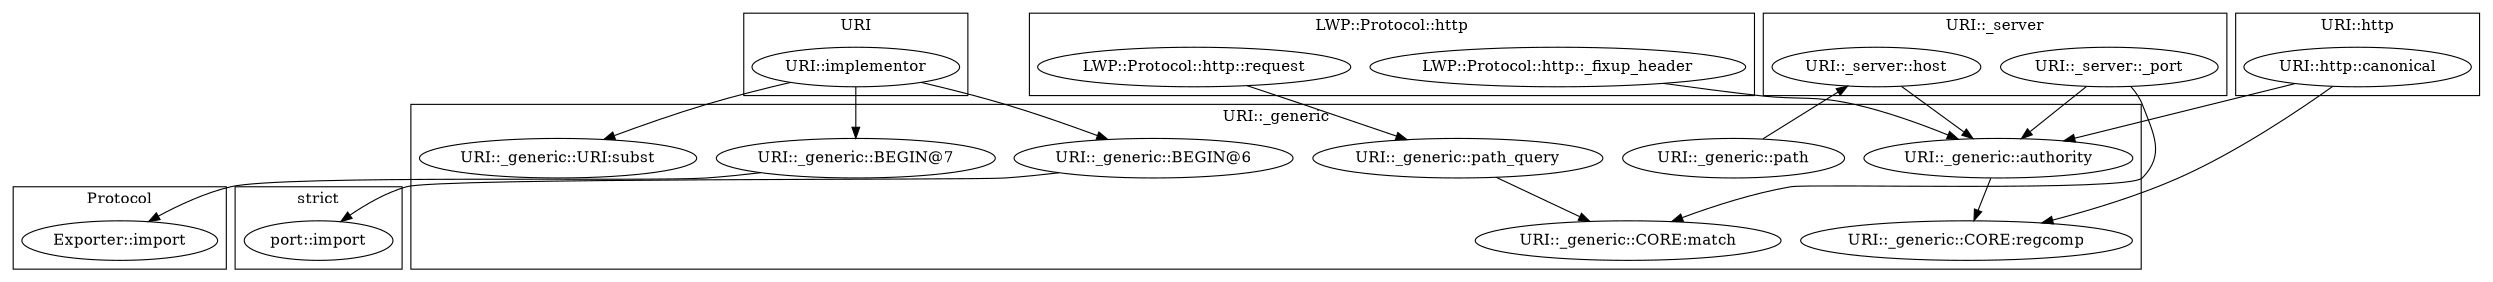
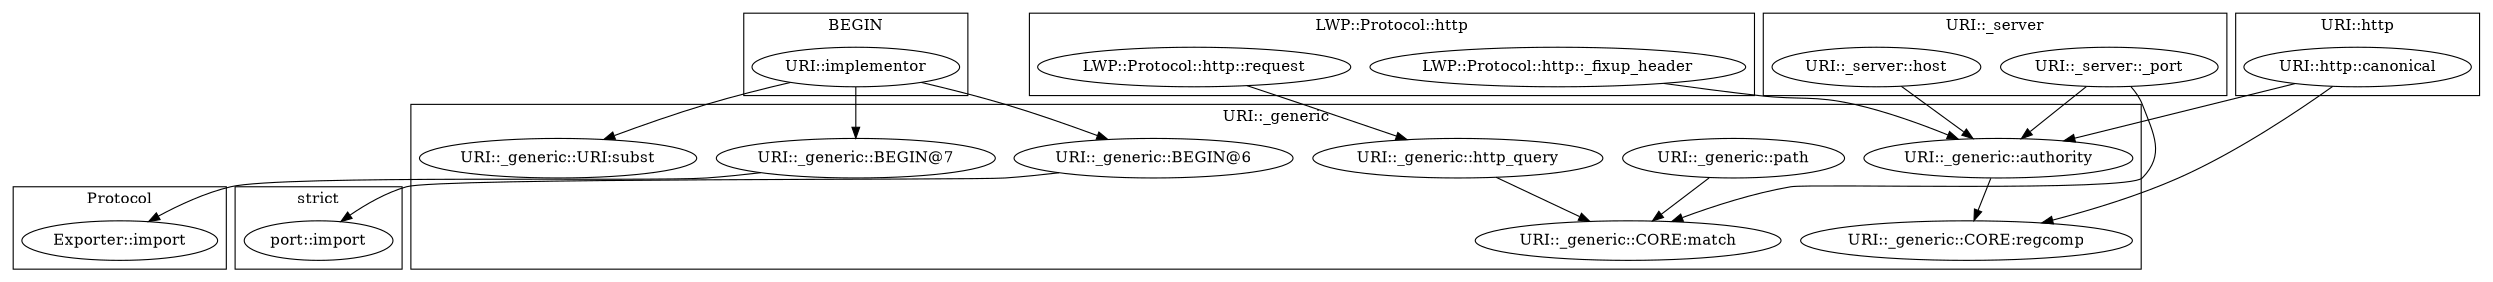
cluster "URI": label "URI" -> "BEGIN"
edge "URI::_generic::path" -> "URI::_server::host": now "URI::_generic::path" -> "URI::_generic::CORE:match"
node "URI::_generic::path_query": label "URI::_generic::path_query" -> "URI::_generic::http_query"
